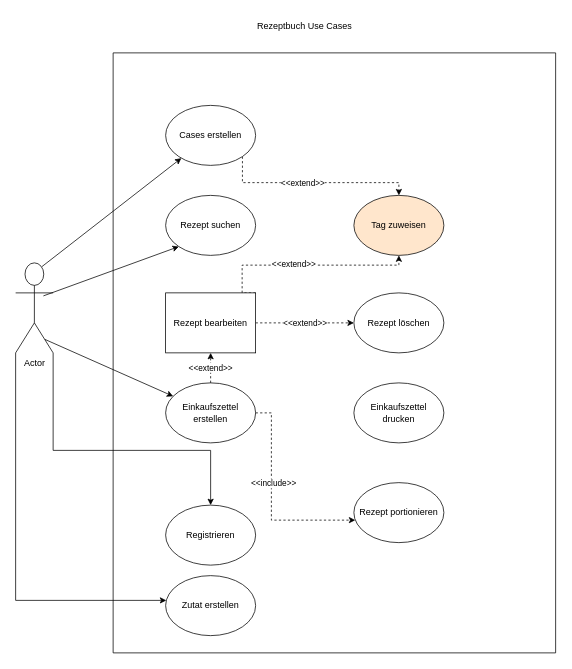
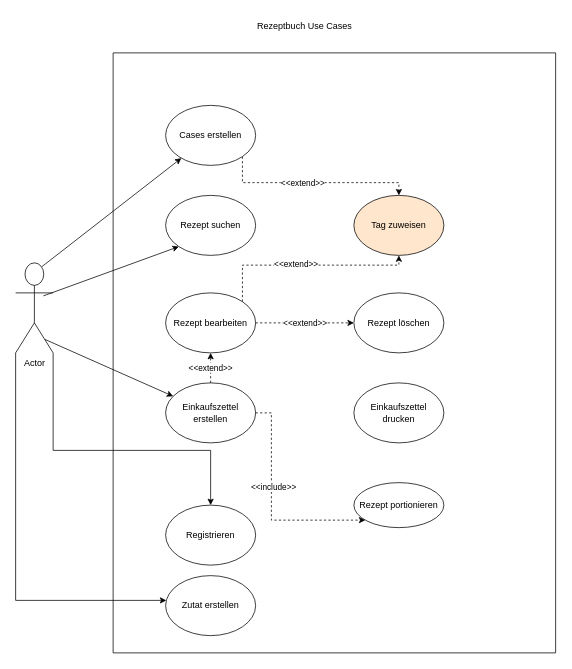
node "Rezept bearbeiten": shape rectangle -> ellipse
node "Rezept portionieren": size 90x60 -> 90x45
